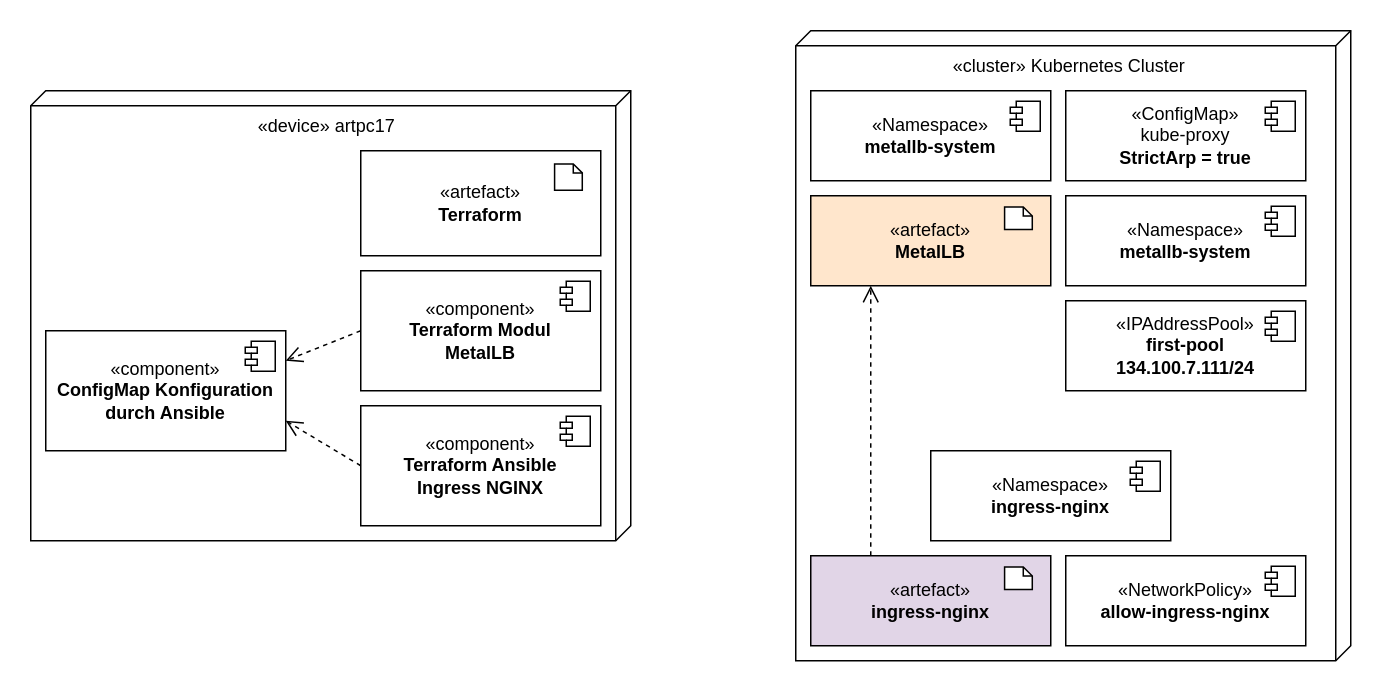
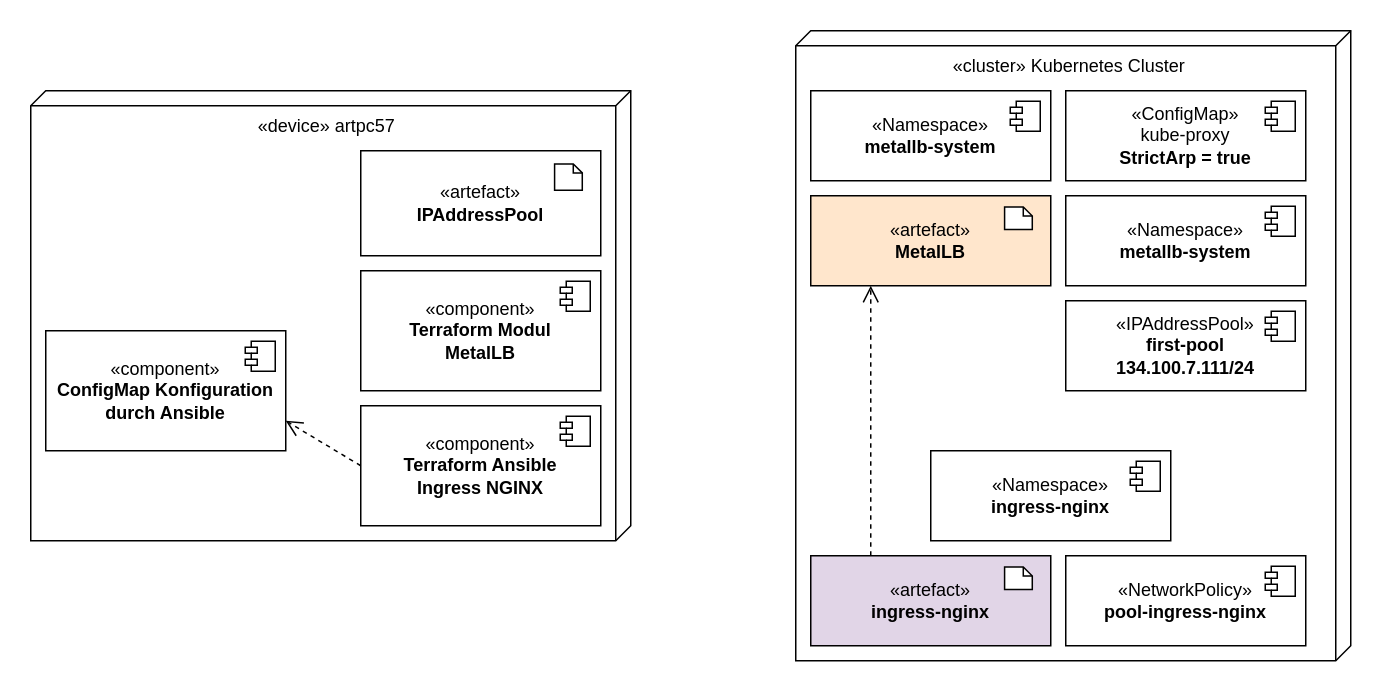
node "«device» artpc17": label "«device» artpc17" -> "«device» artpc57"
node "«artefact» Terraform": label "«artefact» Terraform" -> "«artefact» IPAddressPool"
edge "«component» Terraform Modul MetalLB" -> "«component» ConfigMap Konfiguration durch Ansible": removed
node "«NetworkPolicy» allow-ingress-nginx": label "«NetworkPolicy» allow-ingress-nginx" -> "«NetworkPolicy» pool-ingress-nginx"
